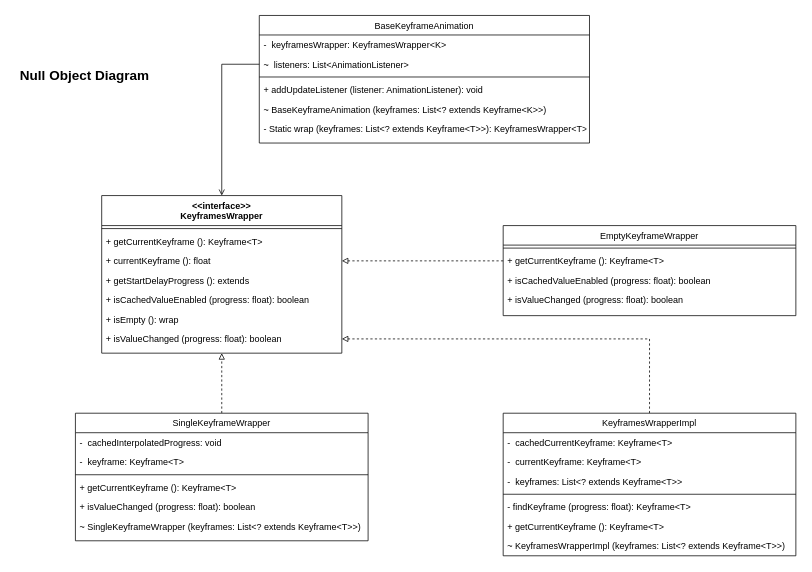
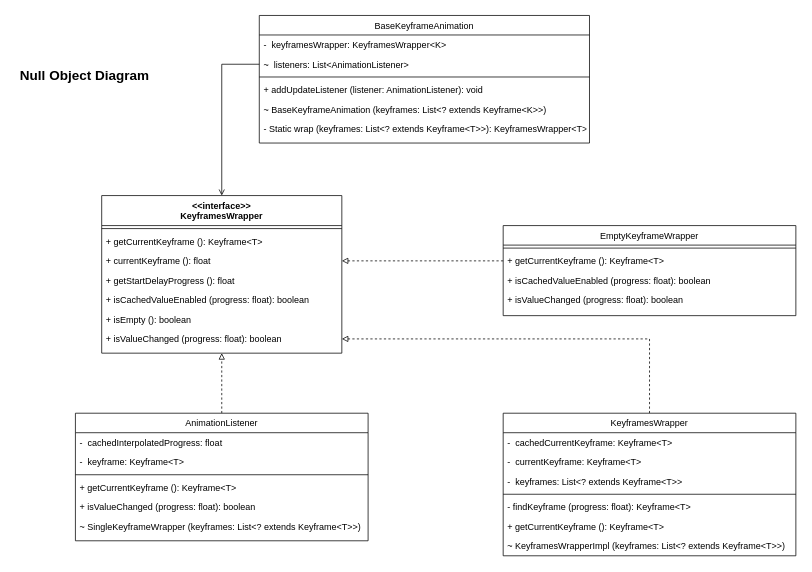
node "+ getStartDelayProgress (): extends": label "+ getStartDelayProgress (): extends" -> "+ getStartDelayProgress (): float"
node "+ isEmpty (): wrap": label "+ isEmpty (): wrap" -> "+ isEmpty (): boolean"
node "SingleKeyframeWrapper": label "SingleKeyframeWrapper" -> "AnimationListener"
node "KeyframesWrapperImpl": label "KeyframesWrapperImpl" -> "KeyframesWrapper"
node "- cachedInterpolatedProgress: void": label "- cachedInterpolatedProgress: void" -> "- cachedInterpolatedProgress: float"
